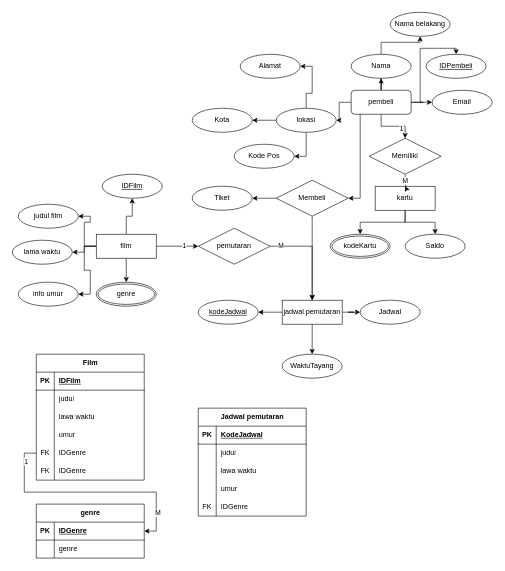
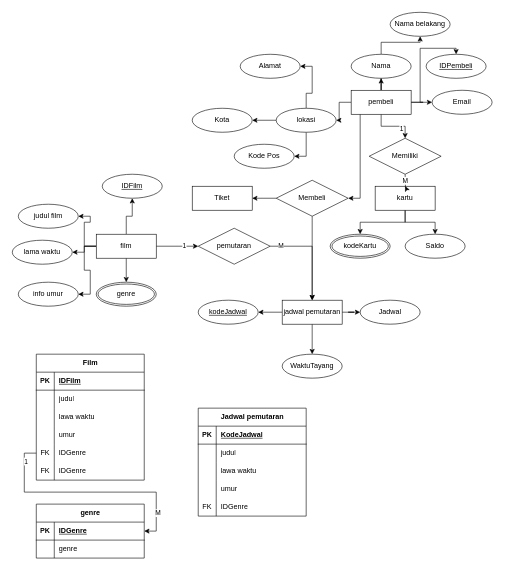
node "pembeli": shape rounded rectangle -> rectangle
node "Tiket": shape ellipse -> rectangle
